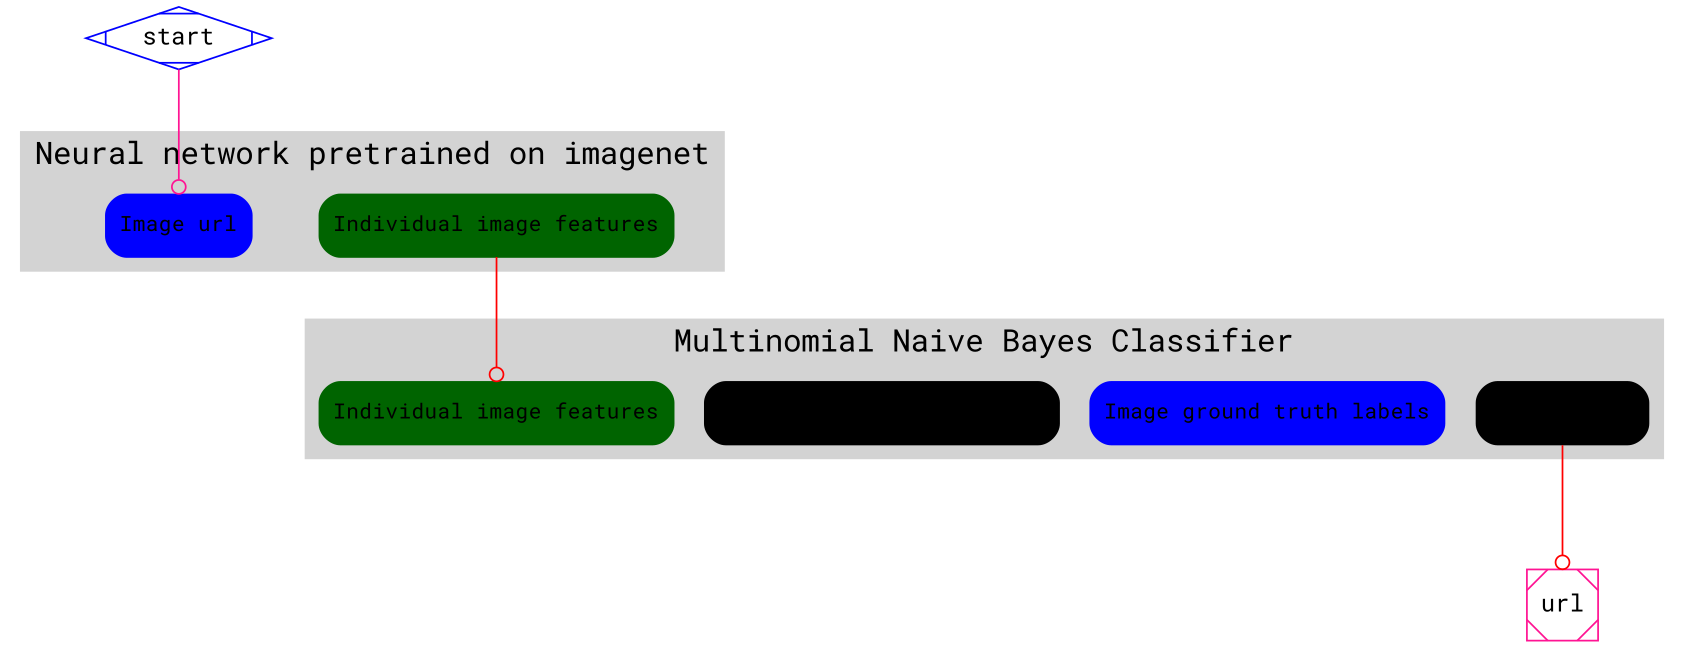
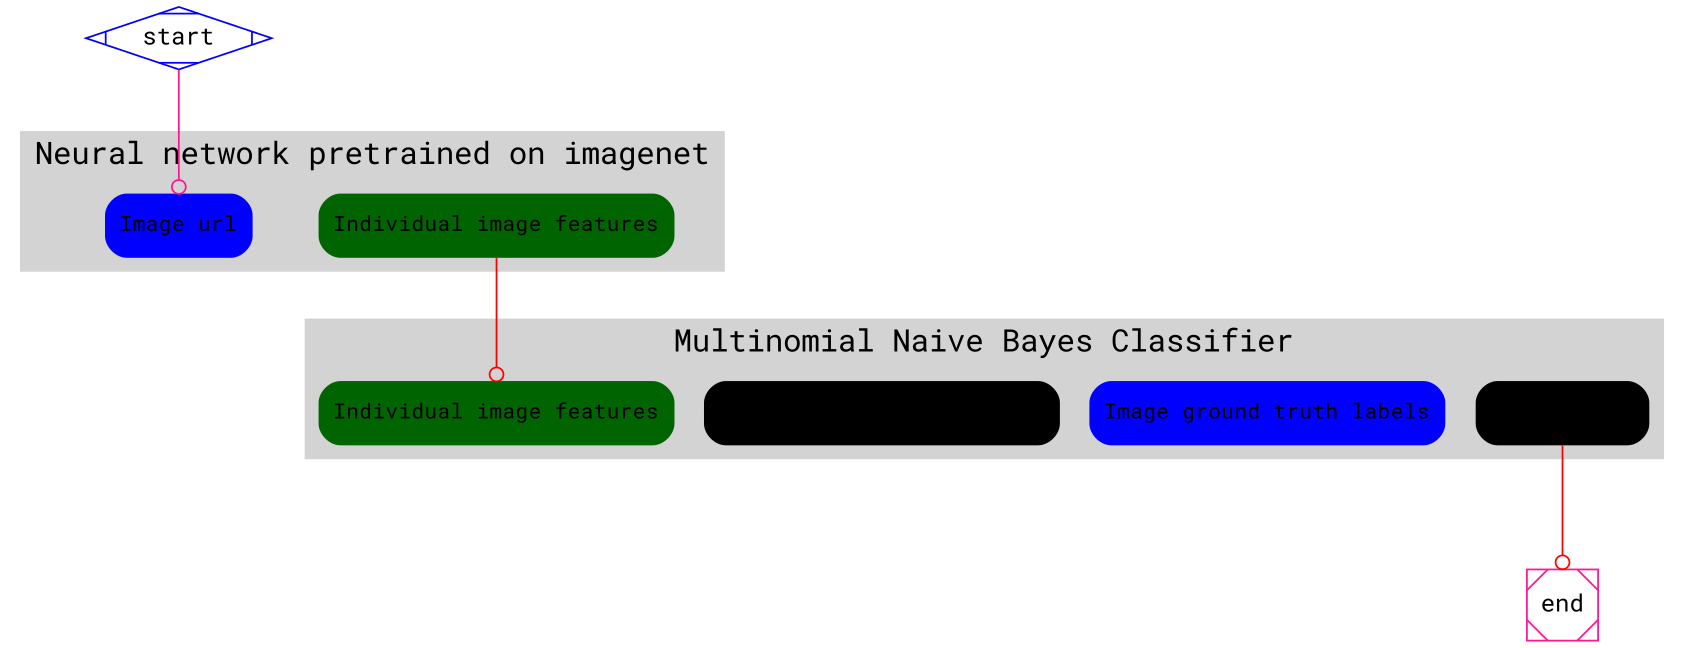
node "url": label "url" -> "end"
